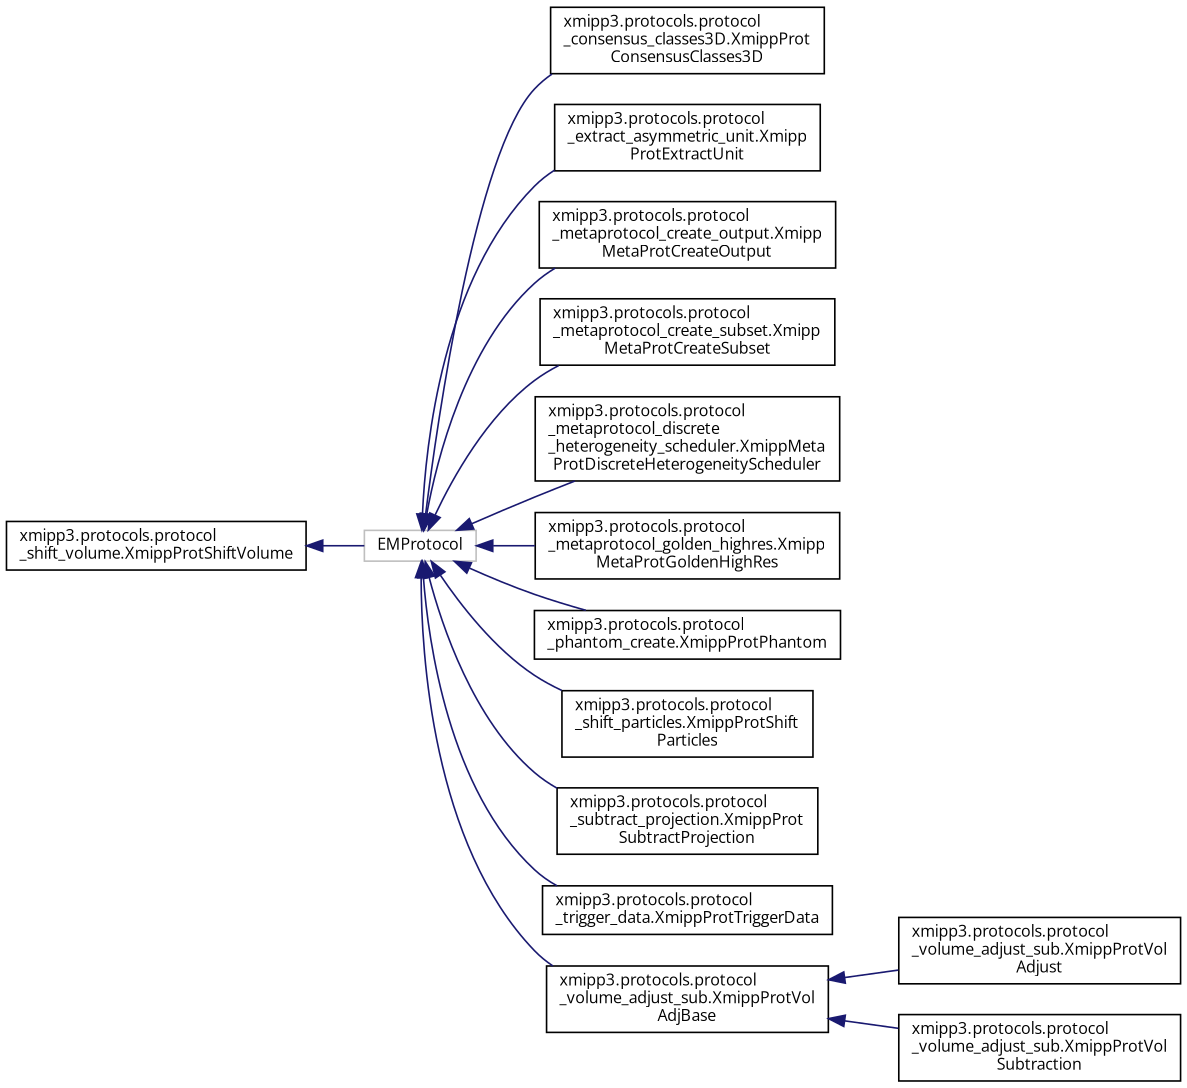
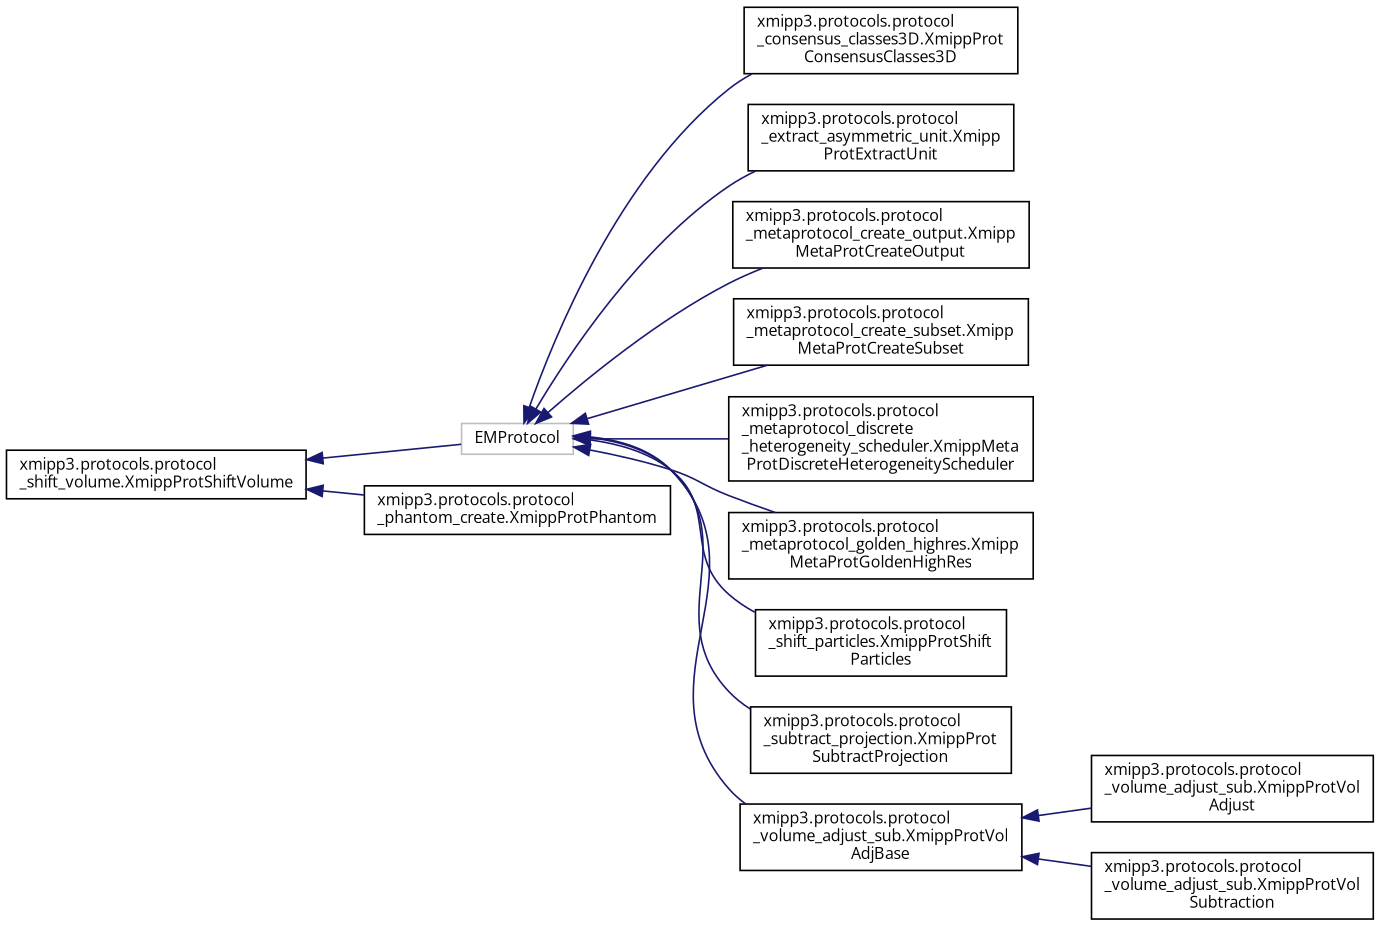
edge "xmipp3.protocols.protocol _phantom_create.XmippProtPhantom" -> "EMProtocol": now "xmipp3.protocols.protocol _phantom_create.XmippProtPhantom" -> "xmipp3.protocols.protocol _shift_volume.XmippProtShiftVolume"
node "xmipp3.protocols.protocol _trigger_data.XmippProtTriggerData": removed
